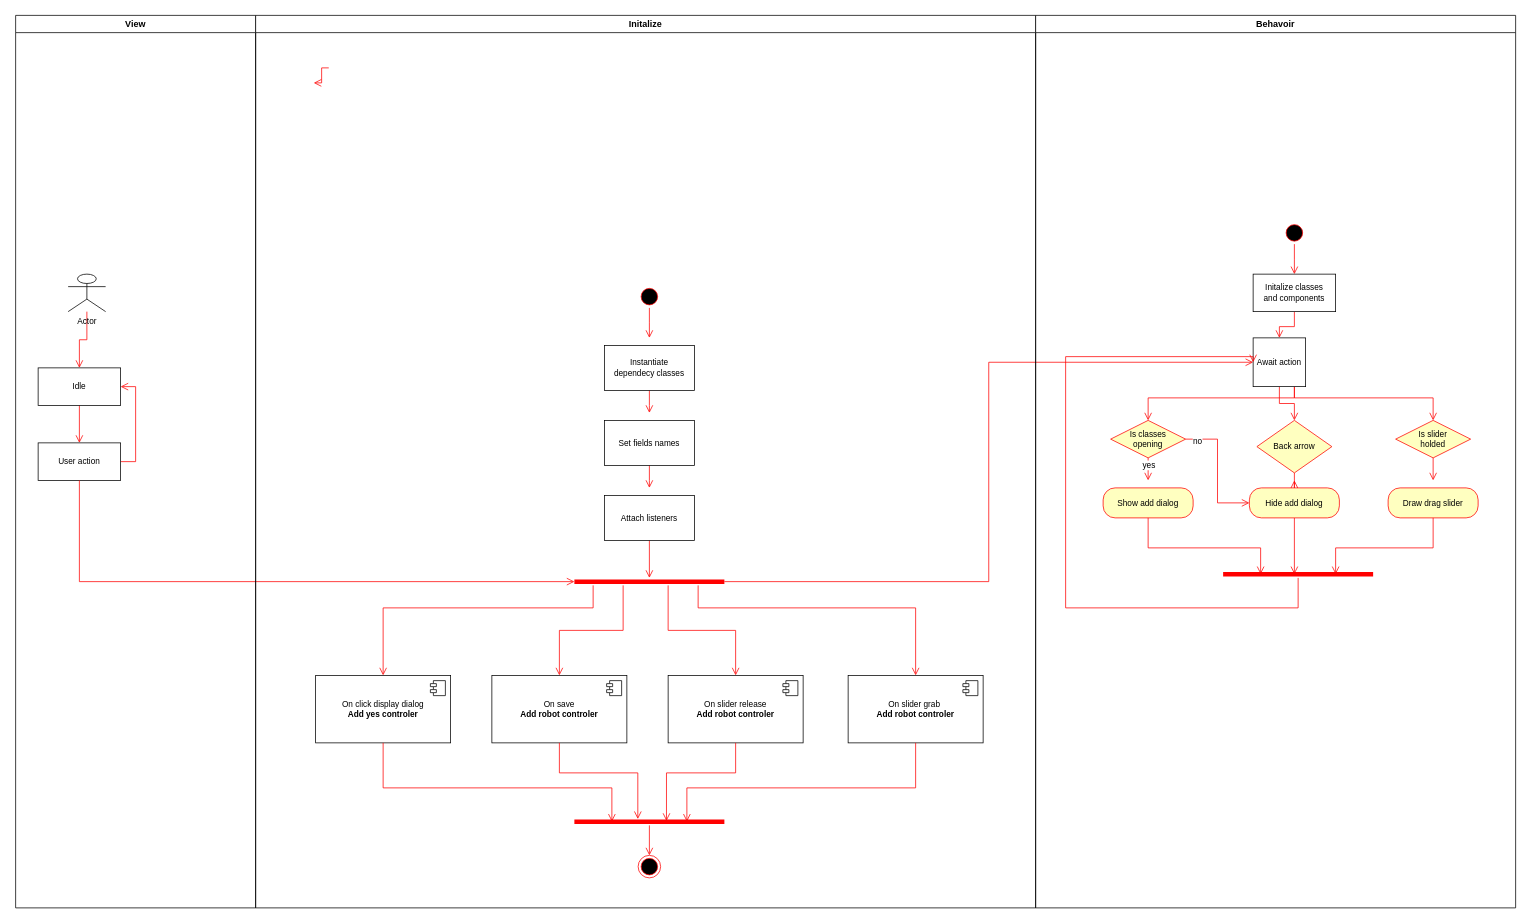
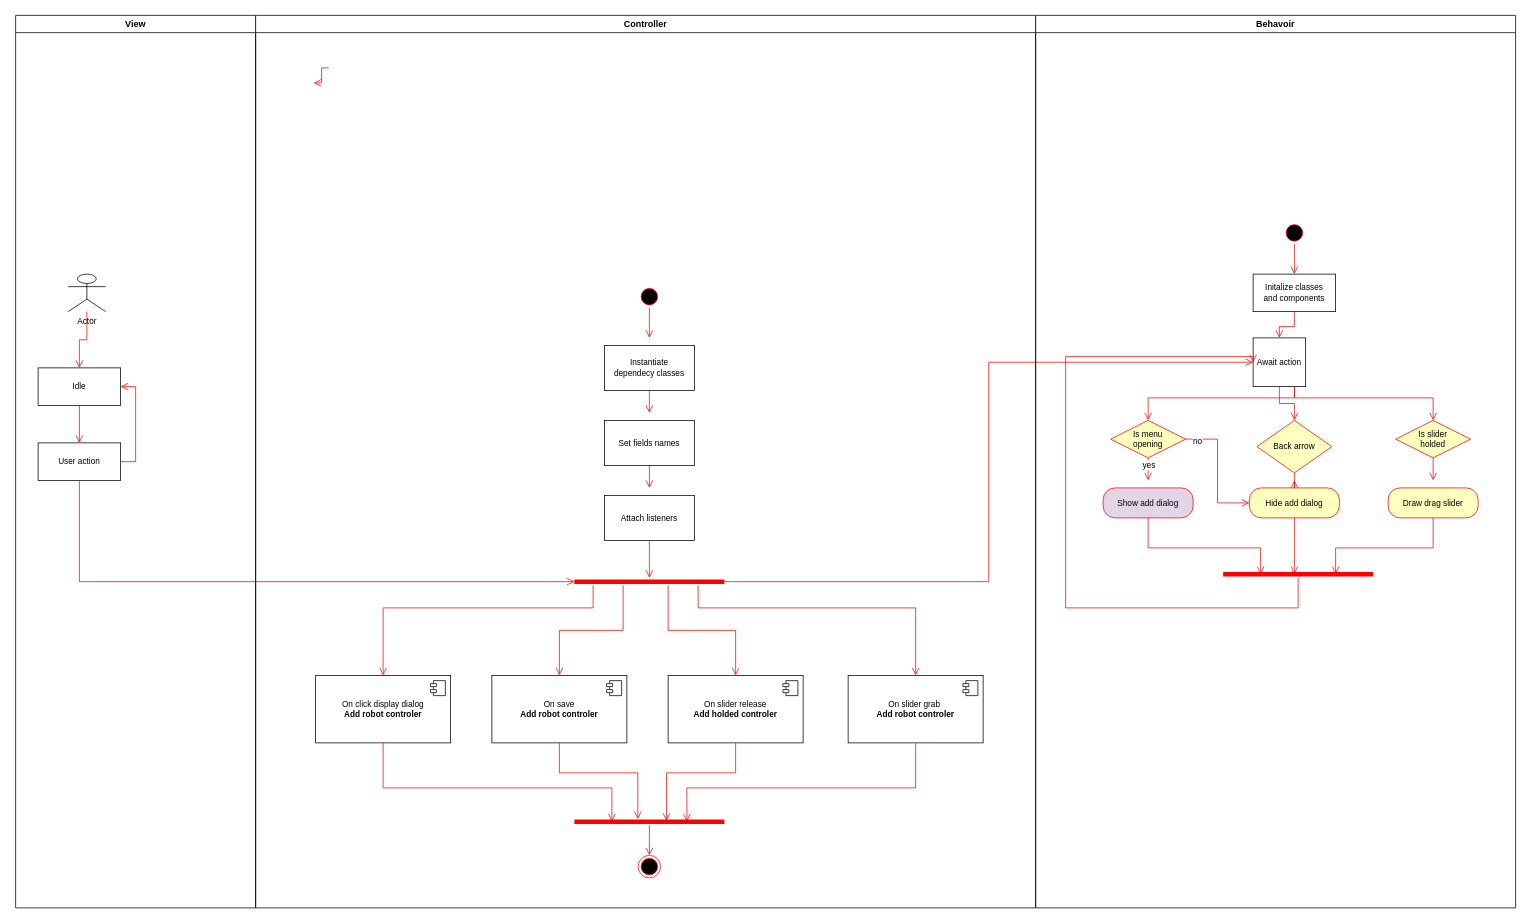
node "Initalize": label "Initalize" -> "Controller"
node "Is classes opening": label "Is classes opening" -> "Is menu opening"
node "Show add dialog": fillcolor #ffffc0 -> #e1d5e7
node "On click display dialog Add yes controler": label "On click display dialog Add yes controler" -> "On click display dialog Add robot controler"
node "On slider release Add robot controler": label "On slider release Add robot controler" -> "On slider release Add holded controler"
